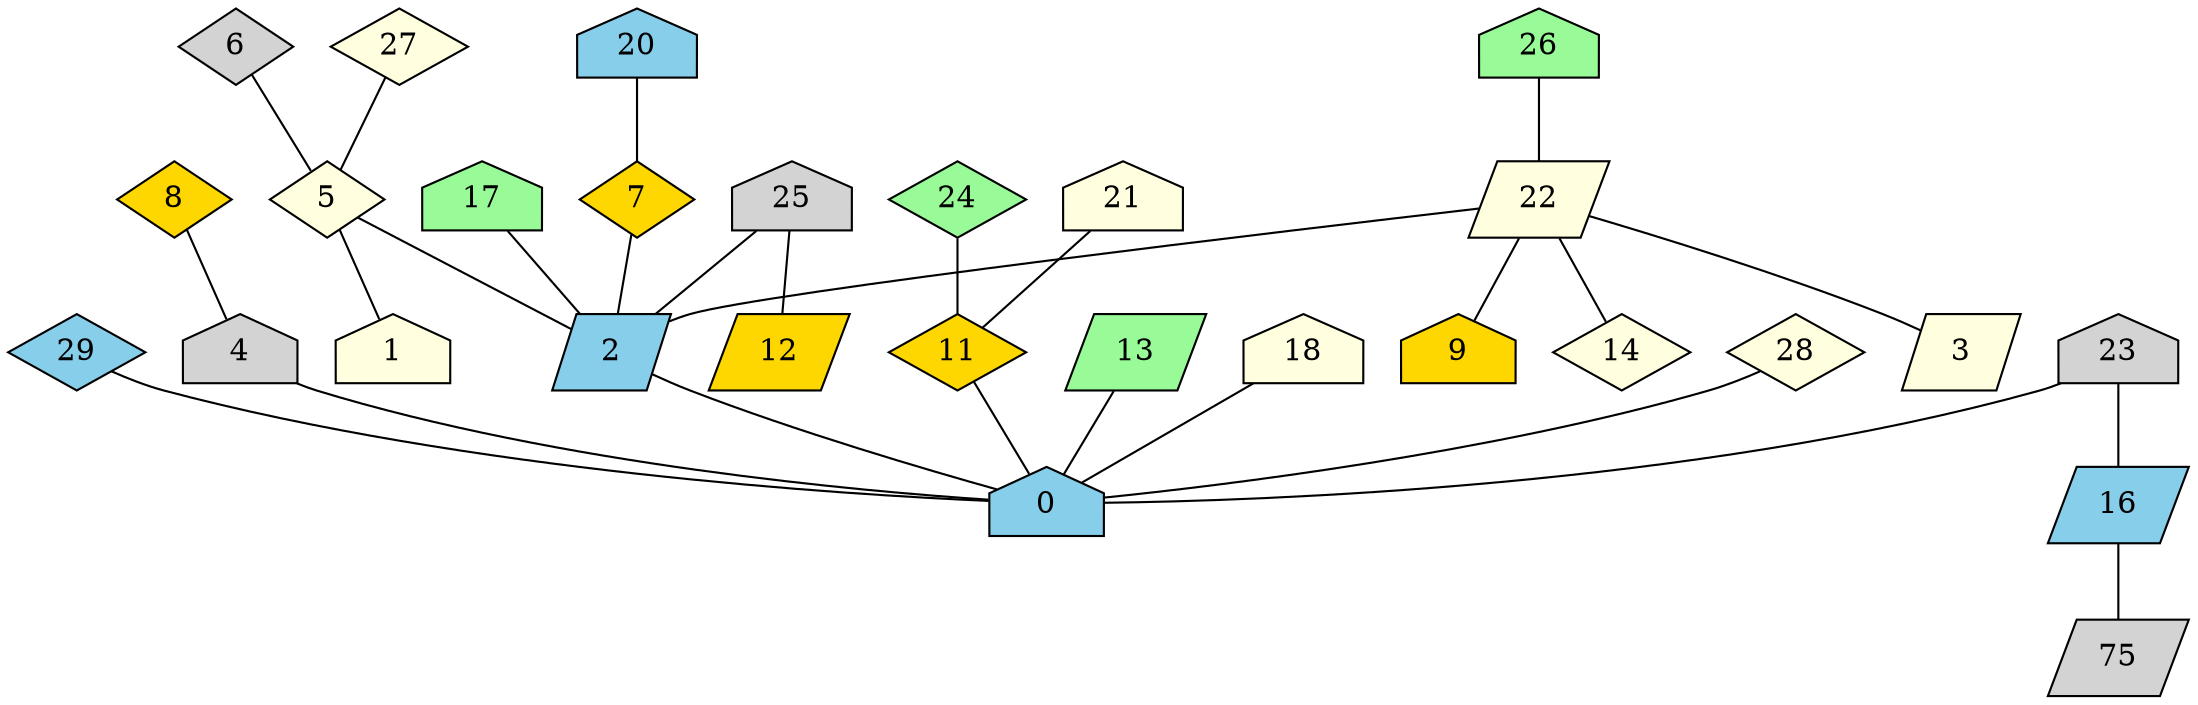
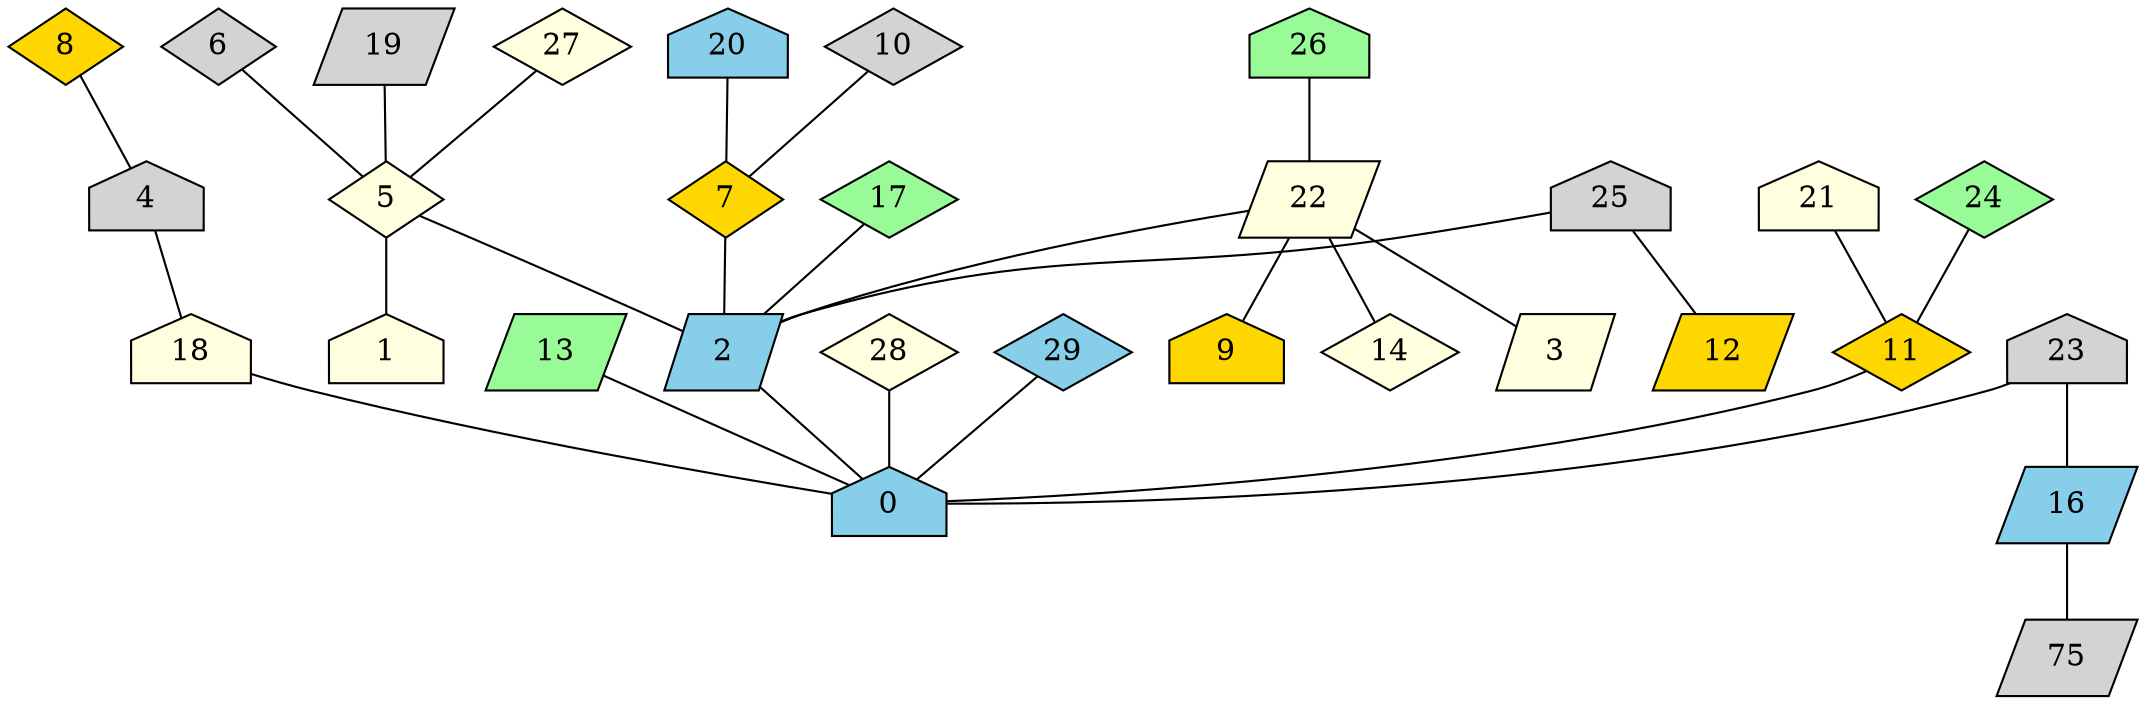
node "19": added
node "10": added
node "17": shape house -> diamond
edge "4" -- "0": now "4" -- "18"
